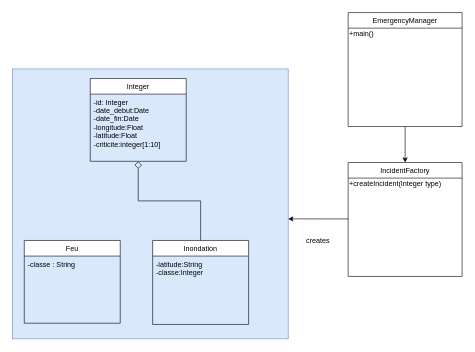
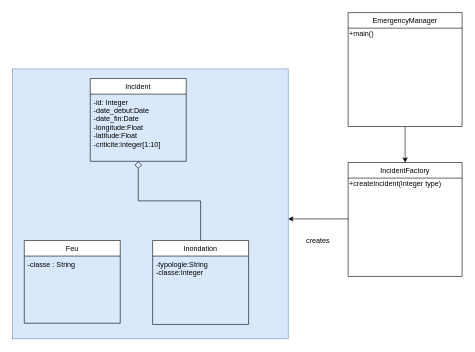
node "Integer": label "Integer" -> "Incident"
node "-latitude:String -classe:Integer": label "-latitude:String -classe:Integer" -> "-typologie:String -classe:Integer"
